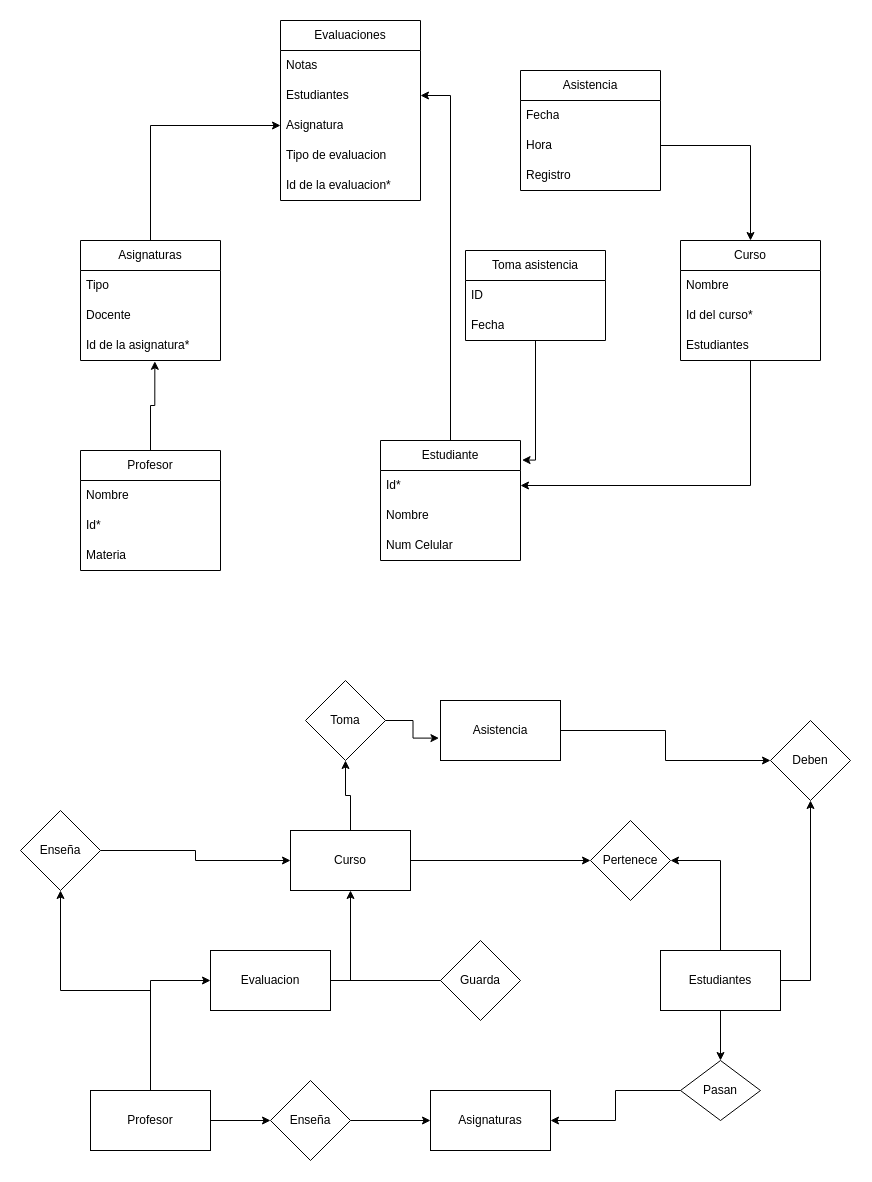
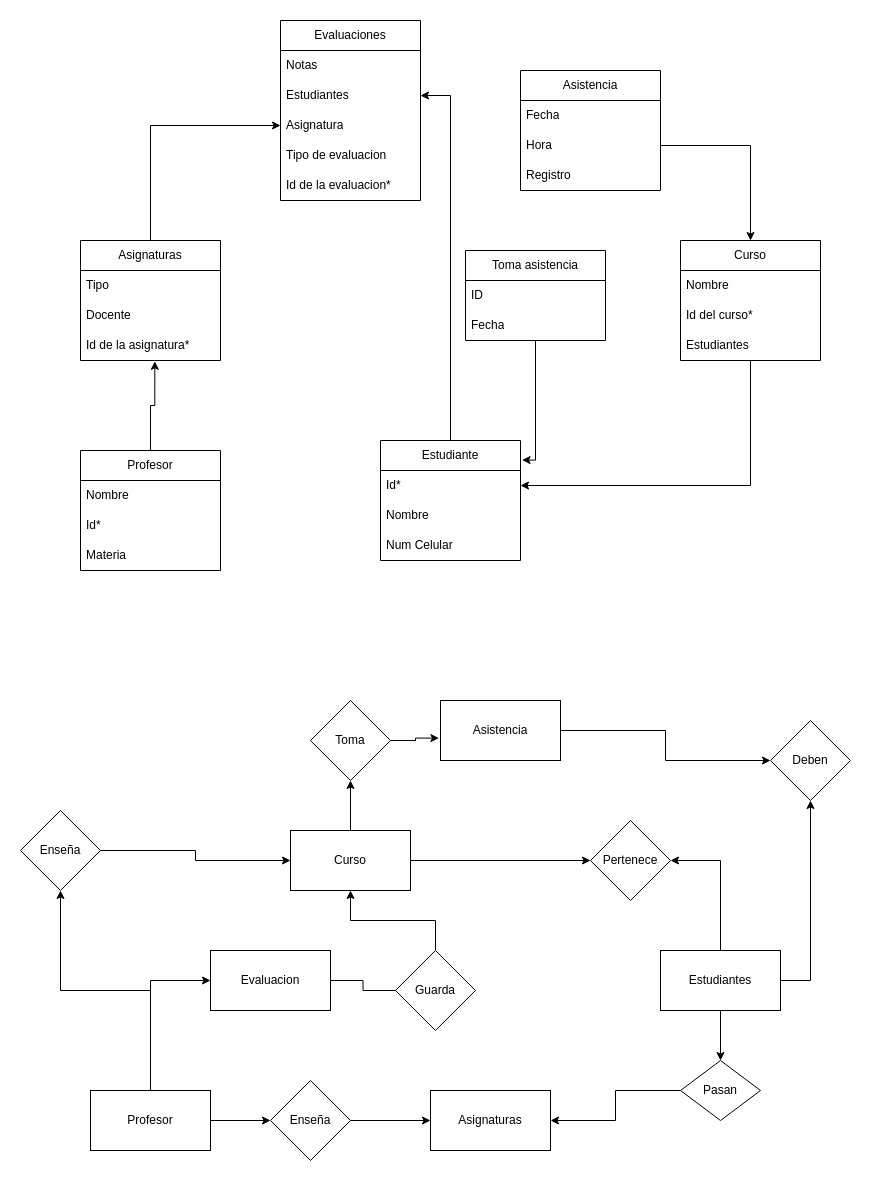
node "Toma": moved (346, 721) -> (351, 741)
node "Guarda": moved (481, 981) -> (436, 991)
